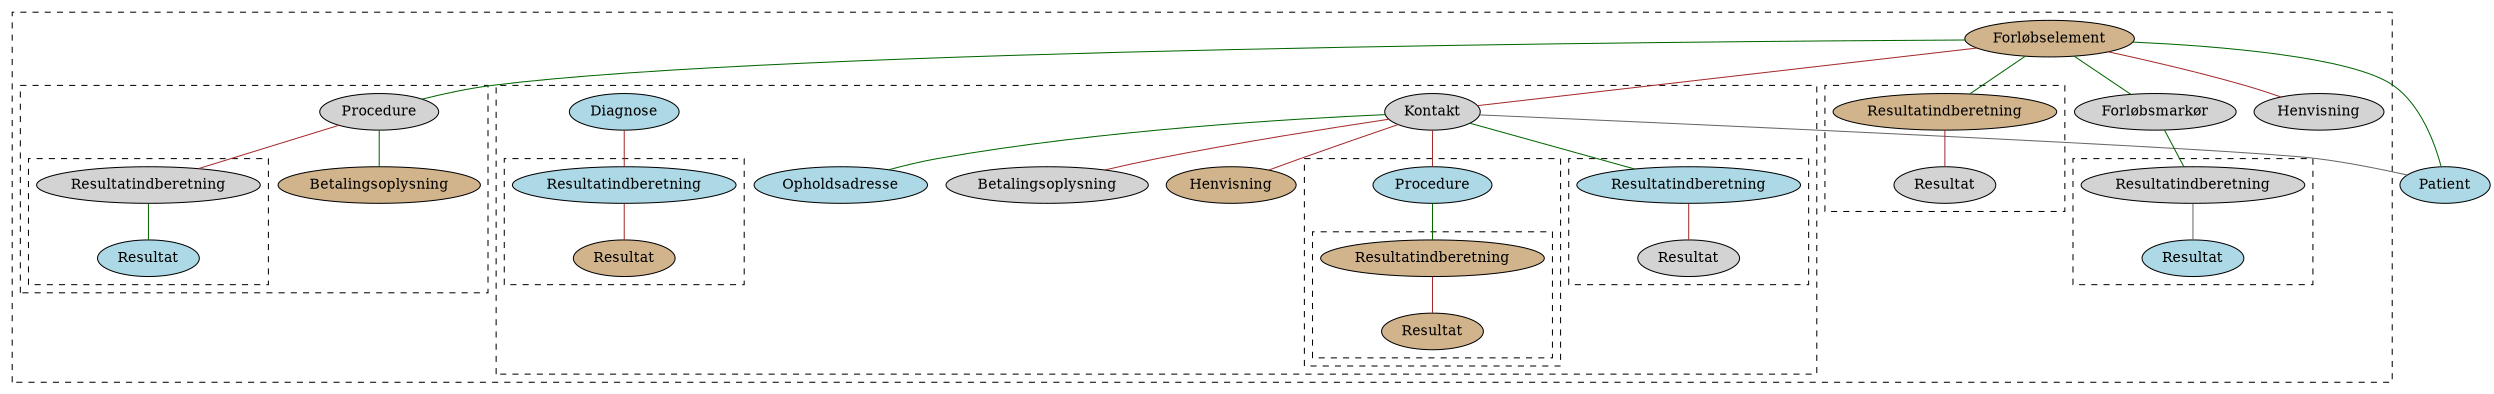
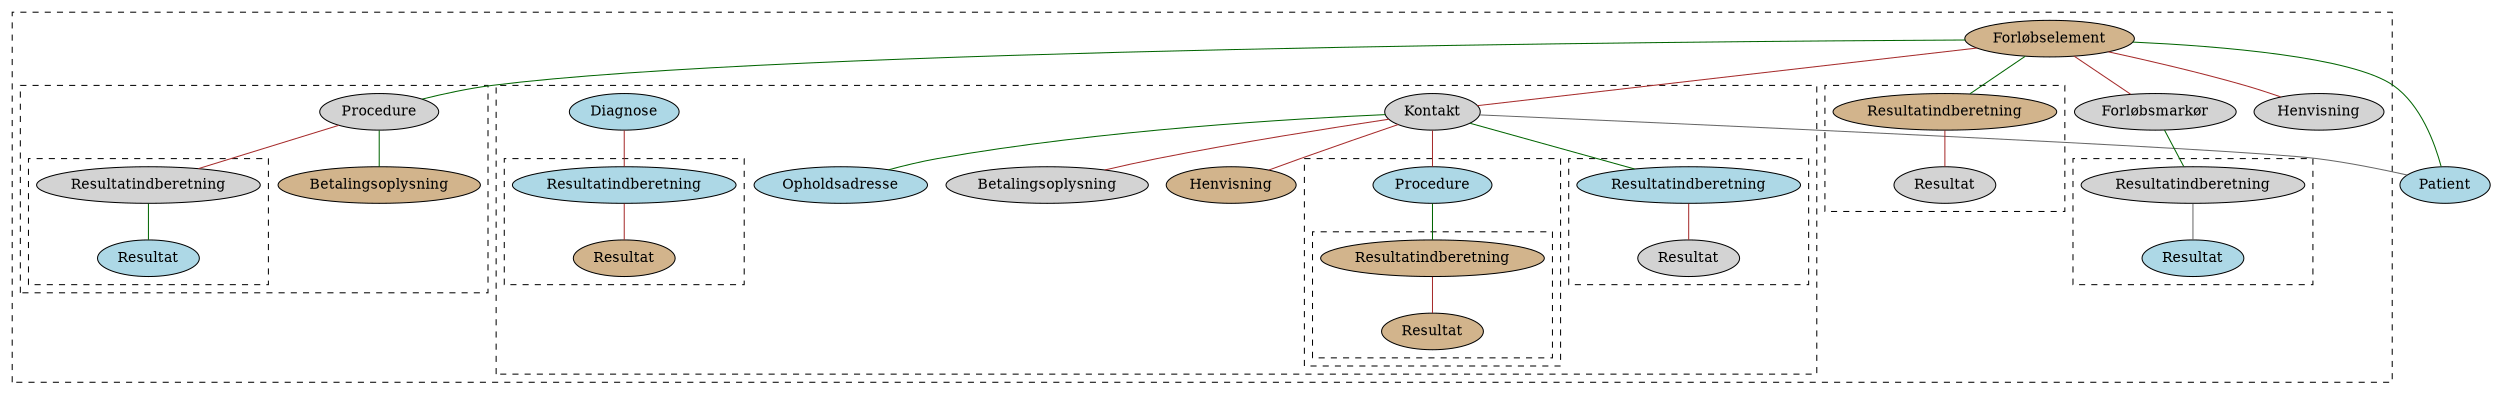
edge "Forløbselement" -- "Forløbsmarkør": color darkgreen -> brown
